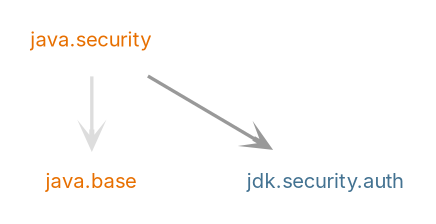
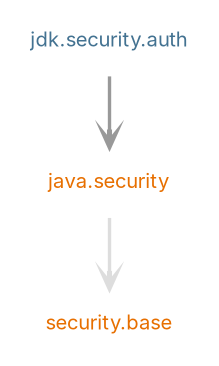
edge "java.security" -> "jdk.security.auth": reversed
node "java.base": label "java.base" -> "security.base"
